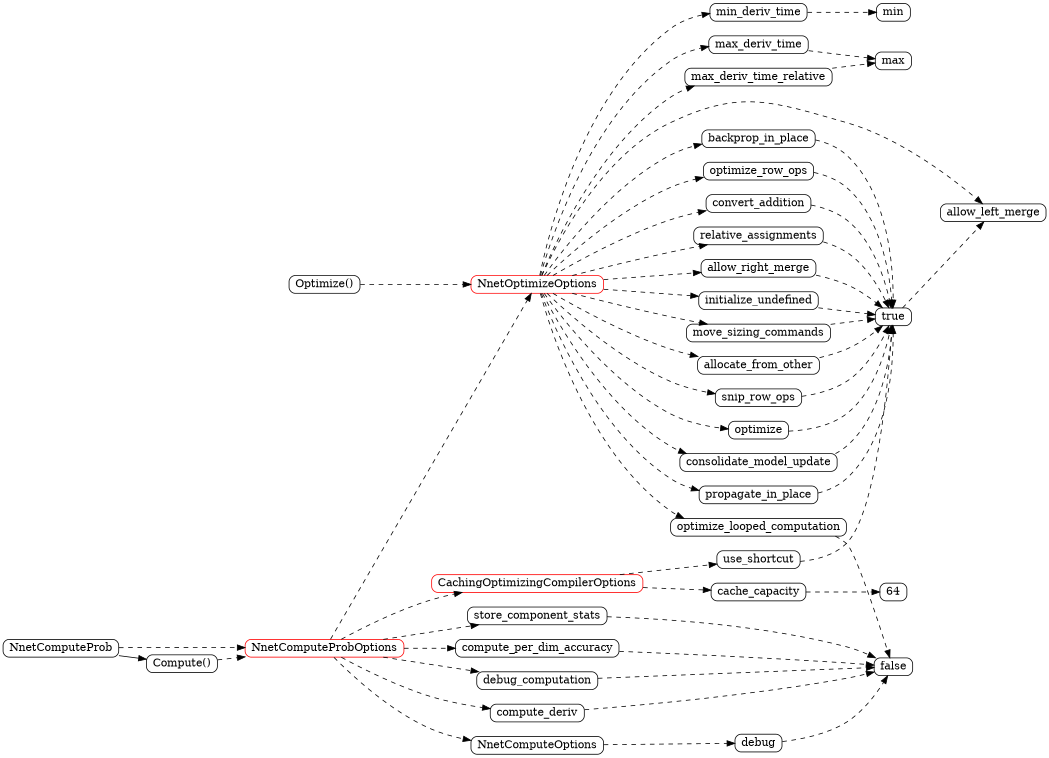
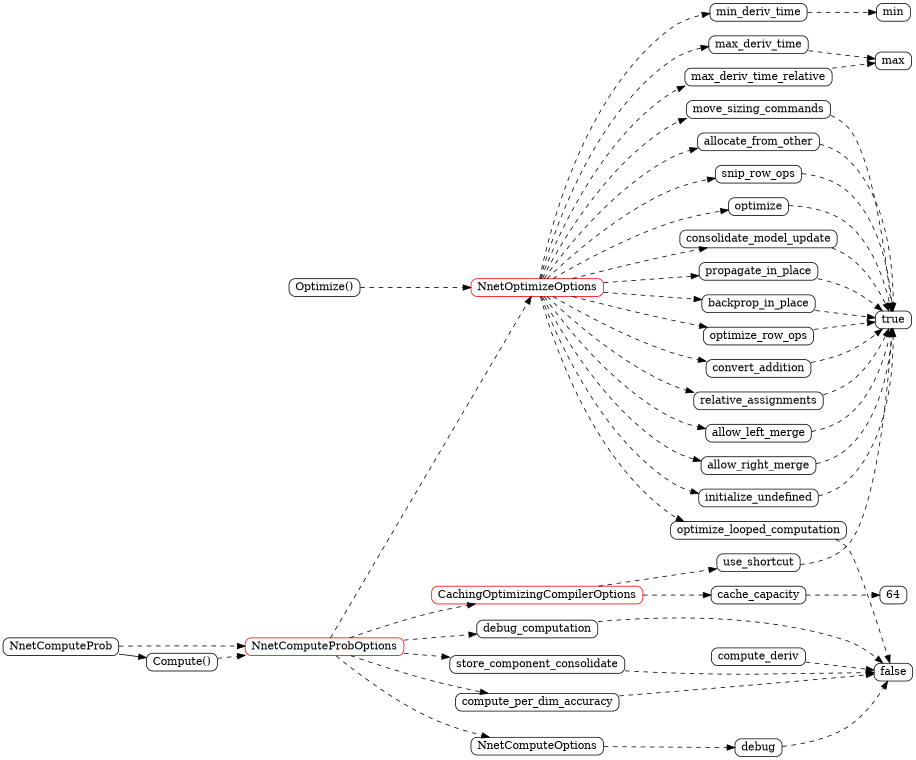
edge "true" -> "allow_left_merge": reversed
node "store_component_stats": label "store_component_stats" -> "store_component_consolidate"
edge "NnetComputeProbOptions" -> "compute_deriv": removed
